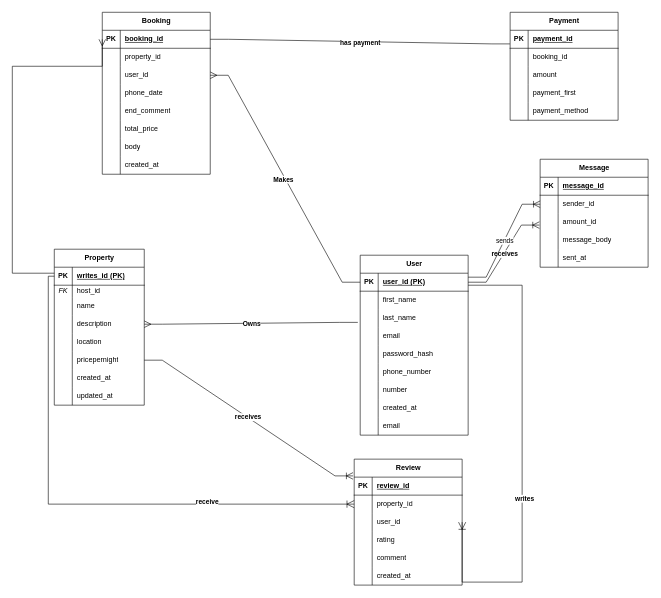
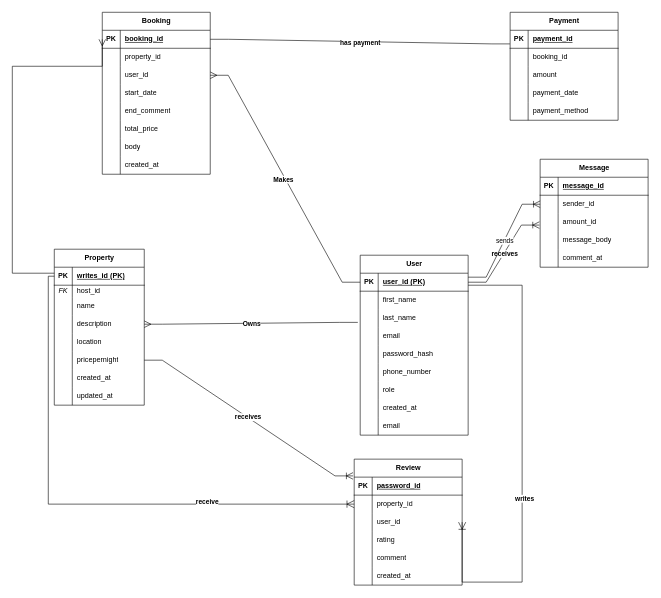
node "phone_date": label "phone_date" -> "start_date"
node "payment_first": label "payment_first" -> "payment_date"
node "sent_at": label "sent_at" -> "comment_at"
node "number": label "number" -> "role"
node "review_id": label "review_id" -> "password_id"
